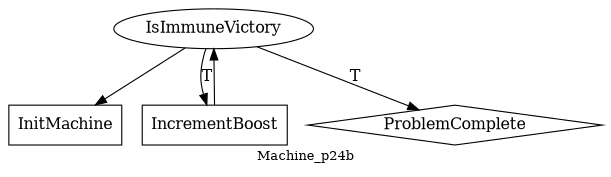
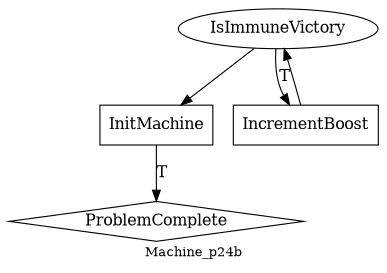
edge "IsImmuneVictory" -> "ProblemComplete": now "InitMachine" -> "ProblemComplete"
